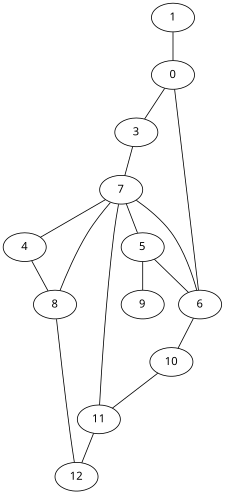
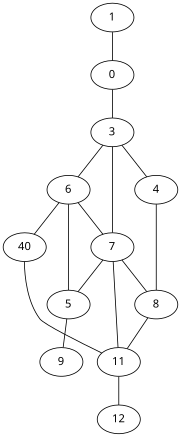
edge "0" -- "6": now "3" -- "6"
edge "7" -- "4": now "3" -- "4"
node "10": label "10" -> "40"
edge "8" -- "12": now "8" -- "11"
